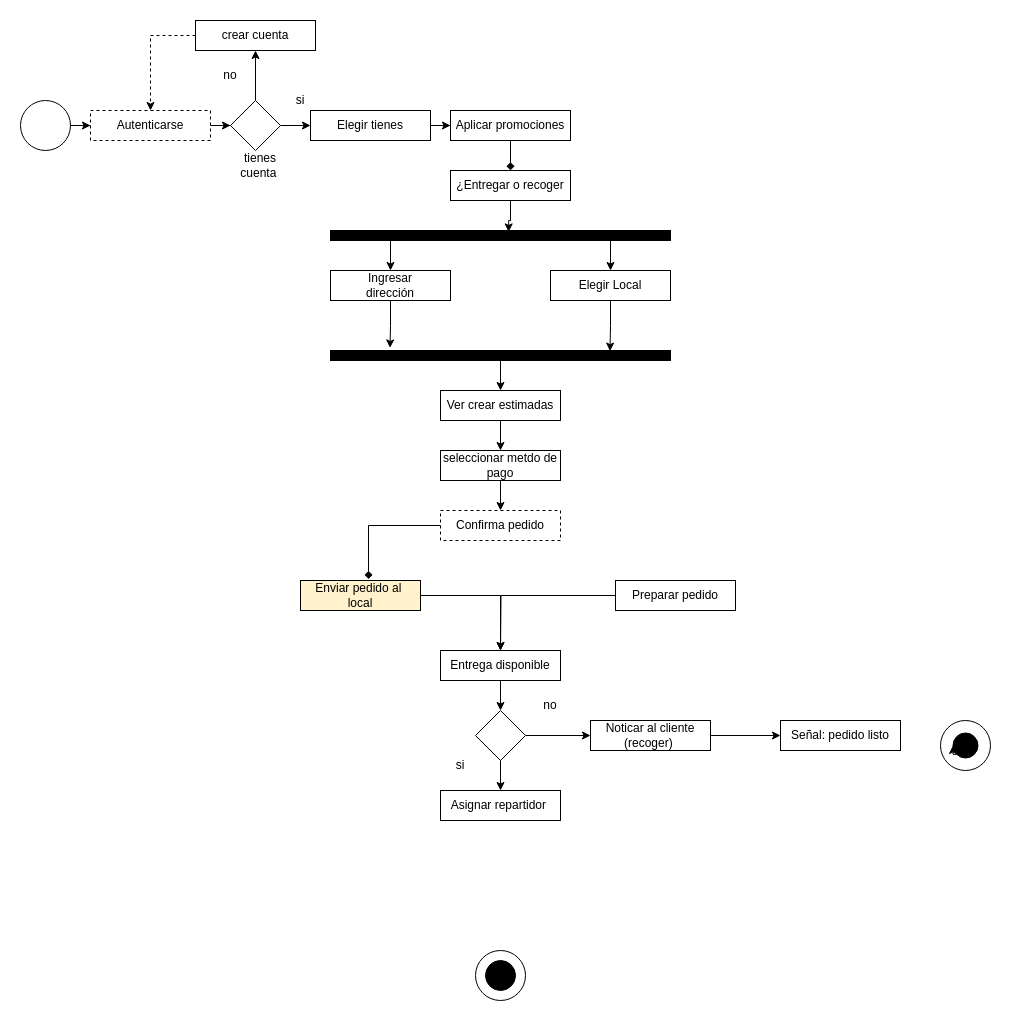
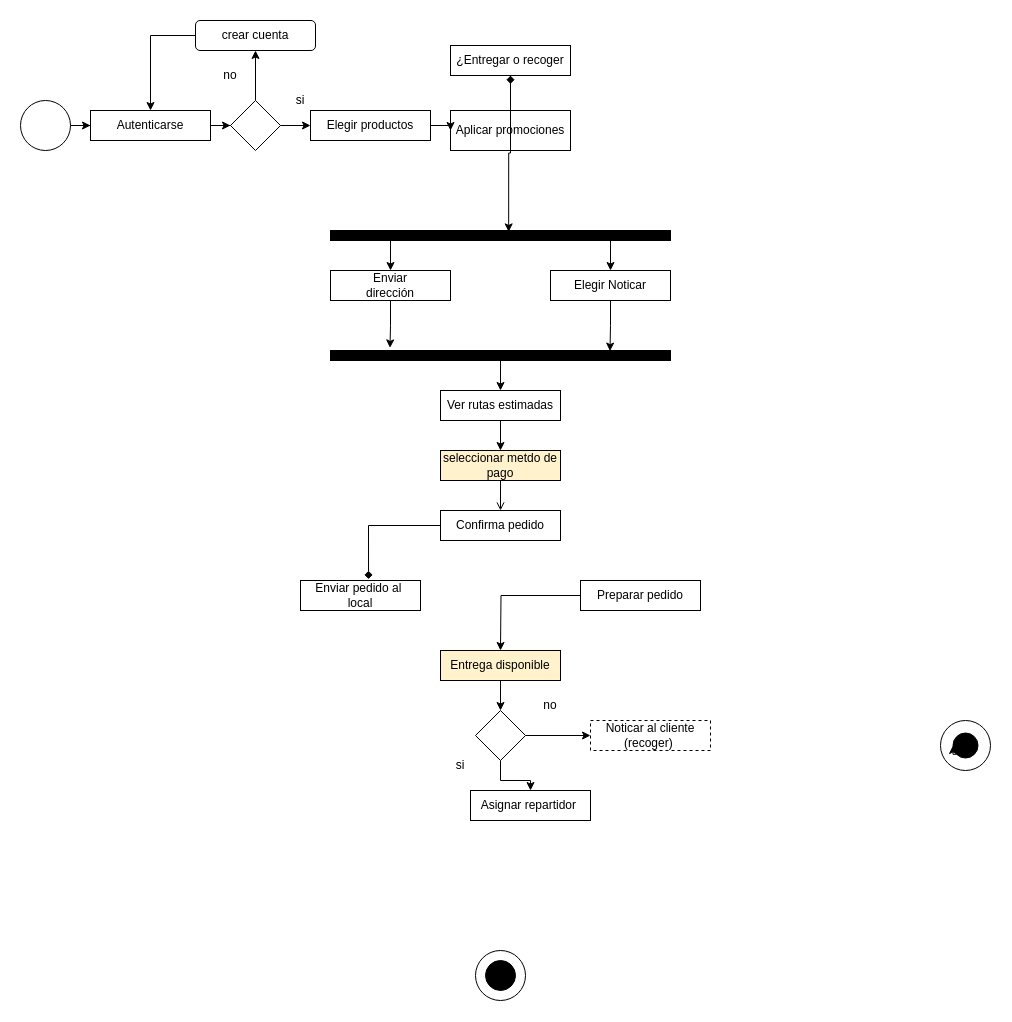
node "crear cuenta": shape rectangle -> rounded rectangle
edge "crear cuenta" -> "Autenticarse": style dashed -> solid
node "Autenticarse": style dashed -> solid
node "Elegir tienes": label "Elegir tienes" -> "Elegir productos"
node "Aplicar promociones": size 120x30 -> 120x40
node "tienes cuenta": removed
node "¿Entregar o recoger": moved (511, 186) -> (511, 61)
node "Ingresar dirección": label "Ingresar dirección" -> "Enviar dirección"
node "Elegir Local": label "Elegir Local" -> "Elegir Noticar"
node "Ver crear estimadas": label "Ver crear estimadas" -> "Ver rutas estimadas"
node "seleccionar metdo de pago": fillcolor #ffffff -> #fff2cc
edge "seleccionar metdo de pago" -> "Confirma pedido": arrowhead classic -> open
node "Confirma pedido": style dashed -> solid
node "Enviar pedido al local": fillcolor #fff2cc -> #ffffff
edge "Enviar pedido al local" -> "Entrega disponible": removed
node "Preparar pedido": moved (676, 596) -> (641, 596)
node "Entrega disponible": fillcolor #ffffff -> #fff2cc
node "Noticar al cliente (recoger)": style solid -> dashed
edge "Noticar al cliente (recoger)" -> "Señal: pedido listo": removed
node "Señal: pedido listo": removed
node "Asignar repartidor": moved (501, 806) -> (531, 806)
